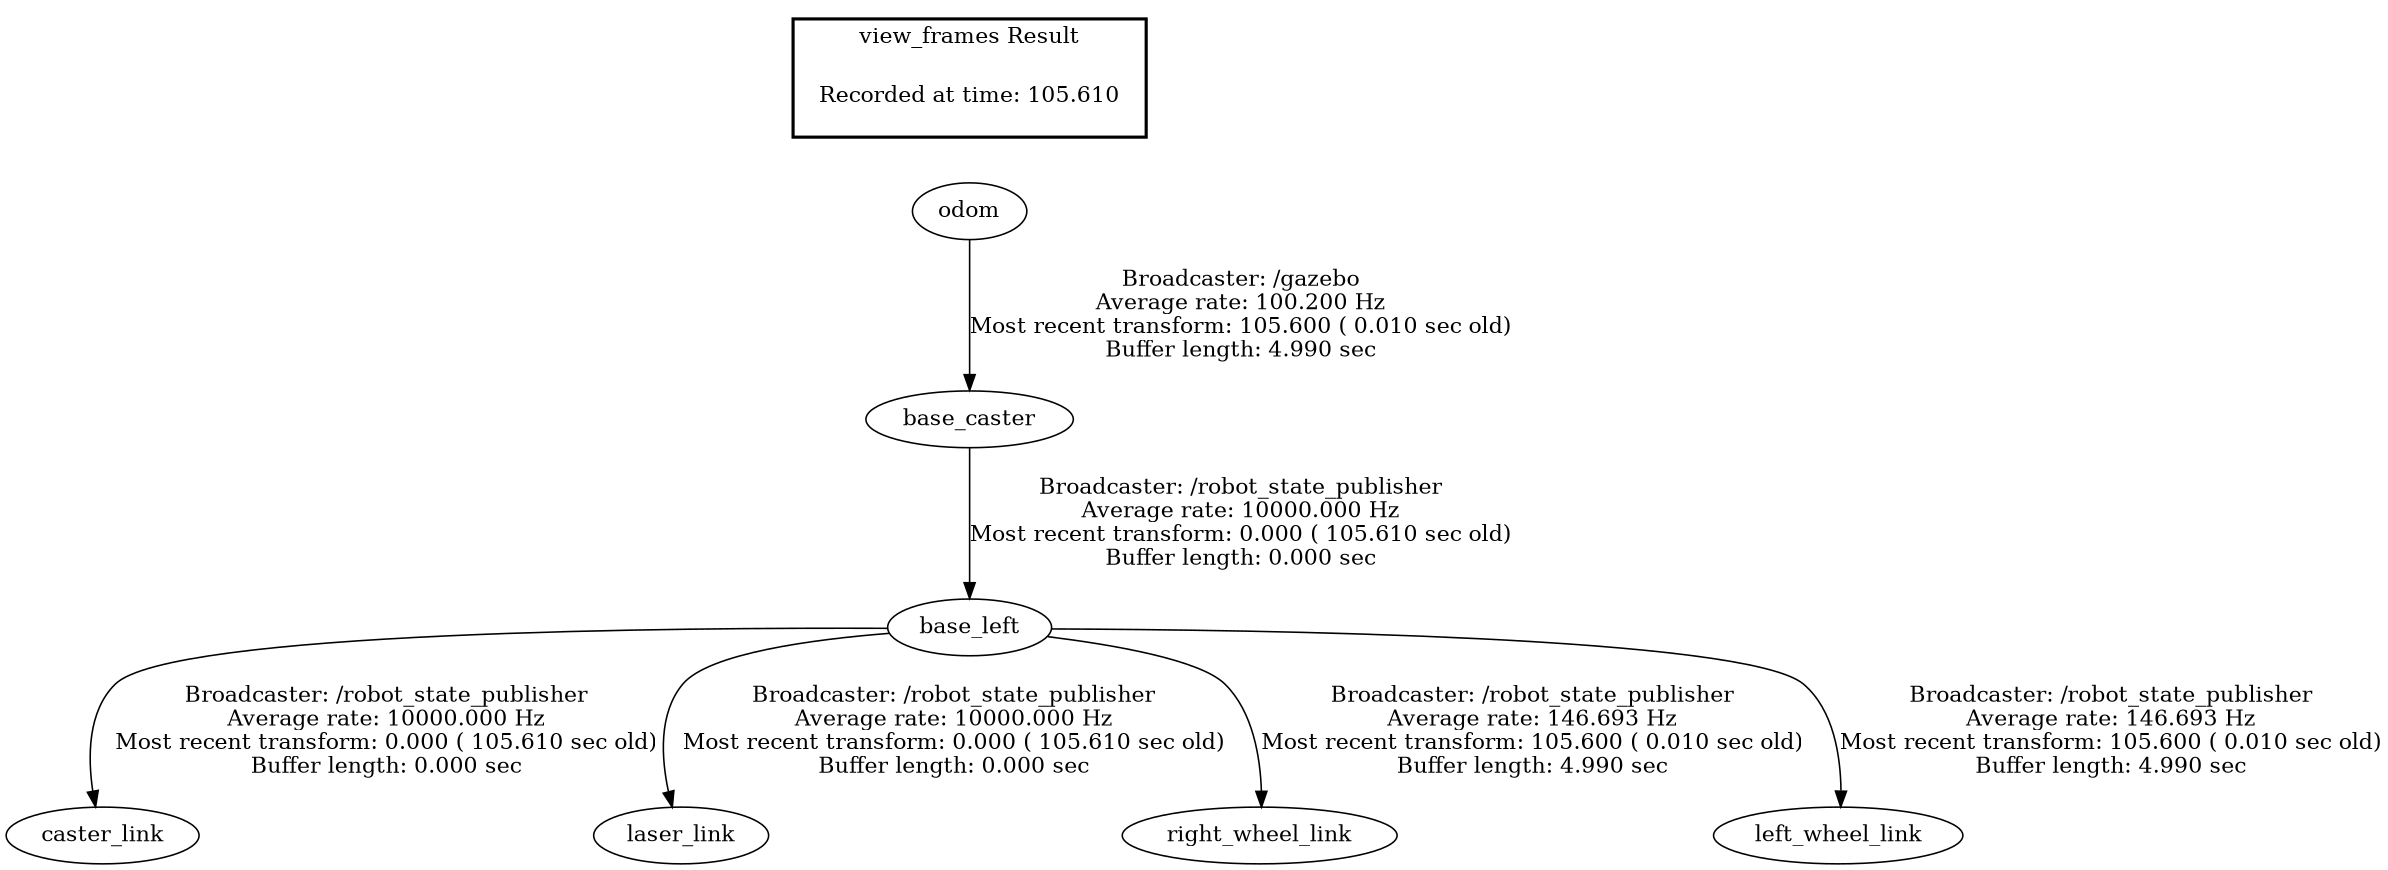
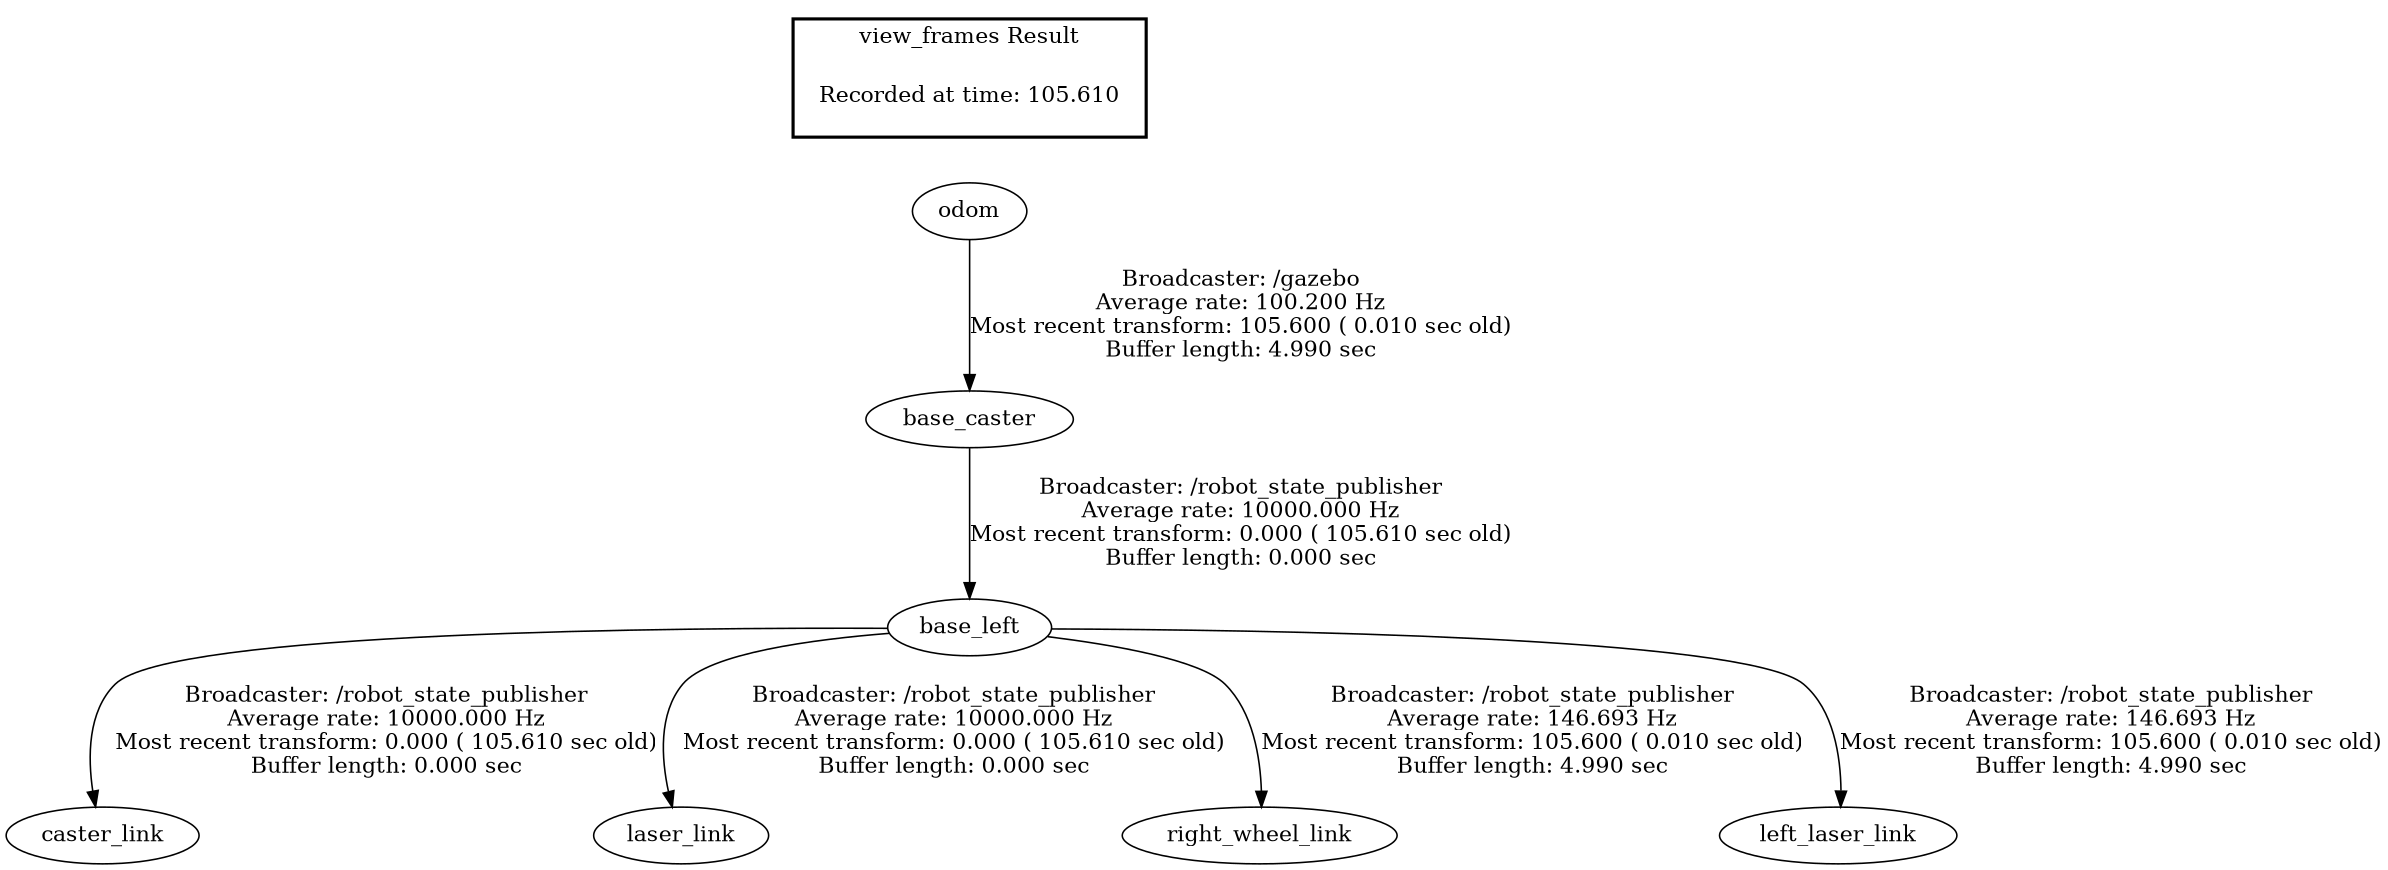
node "left_wheel_link": label "left_wheel_link" -> "left_laser_link"
